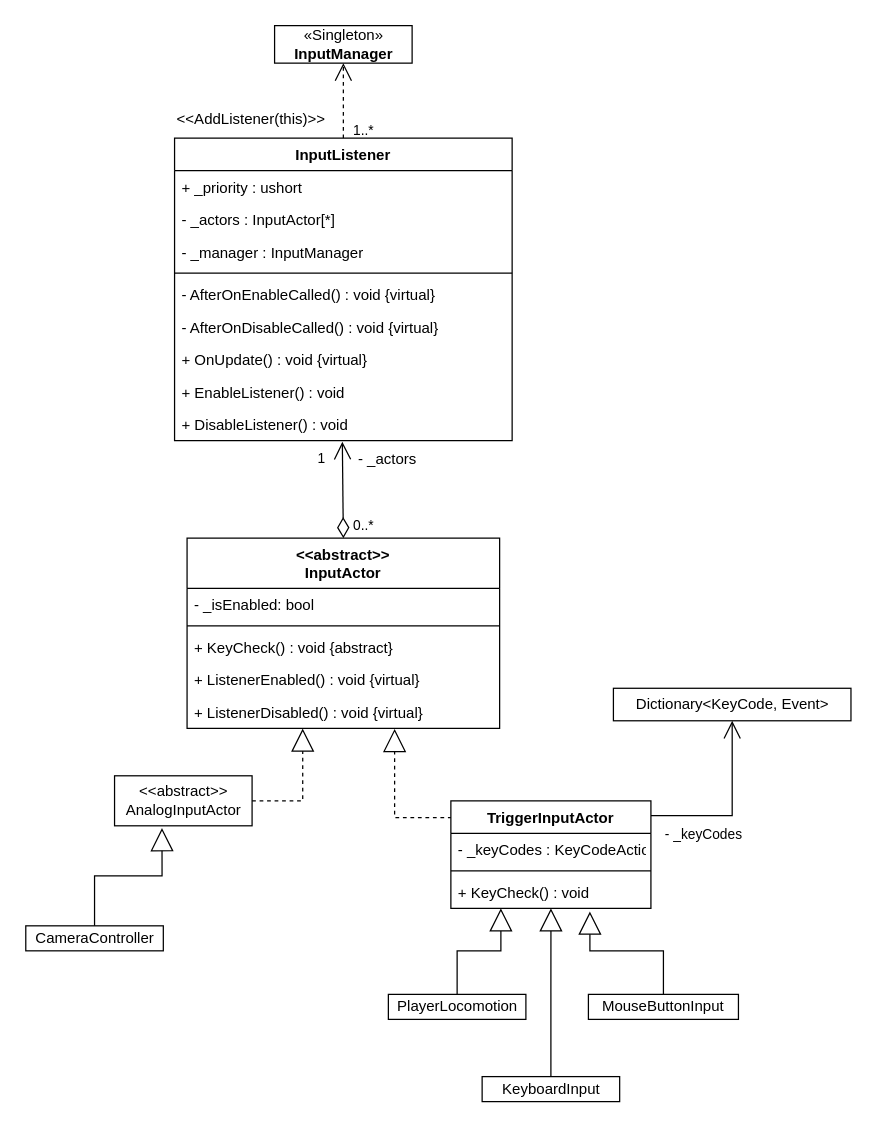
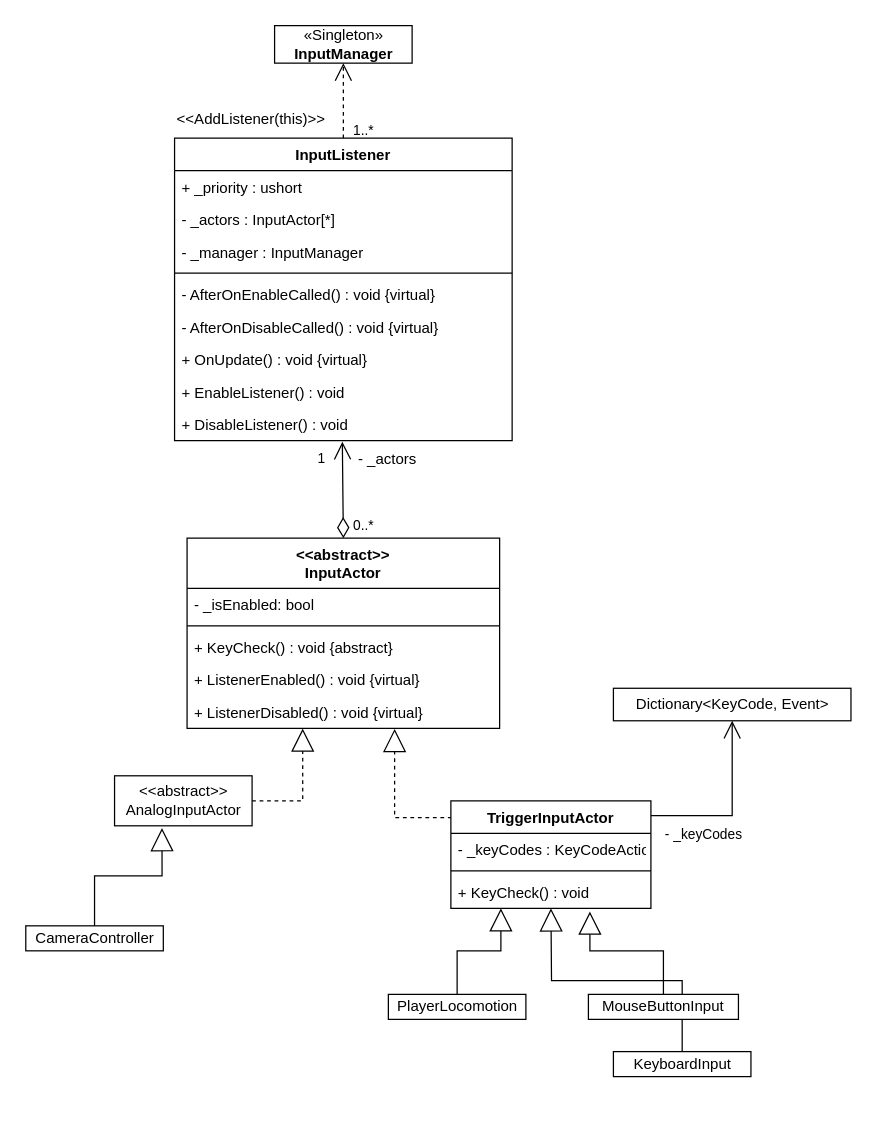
node "KeyboardInput": moved (551, 1089) -> (682, 1064)
